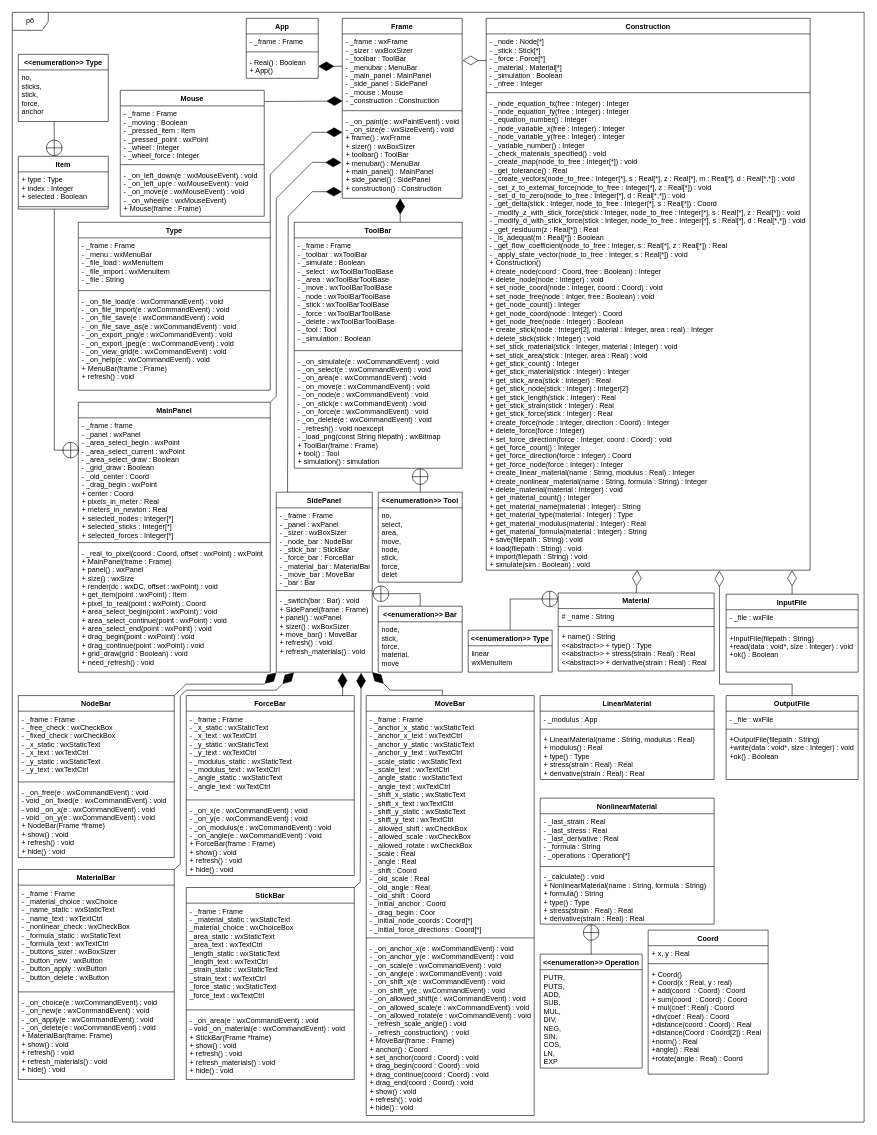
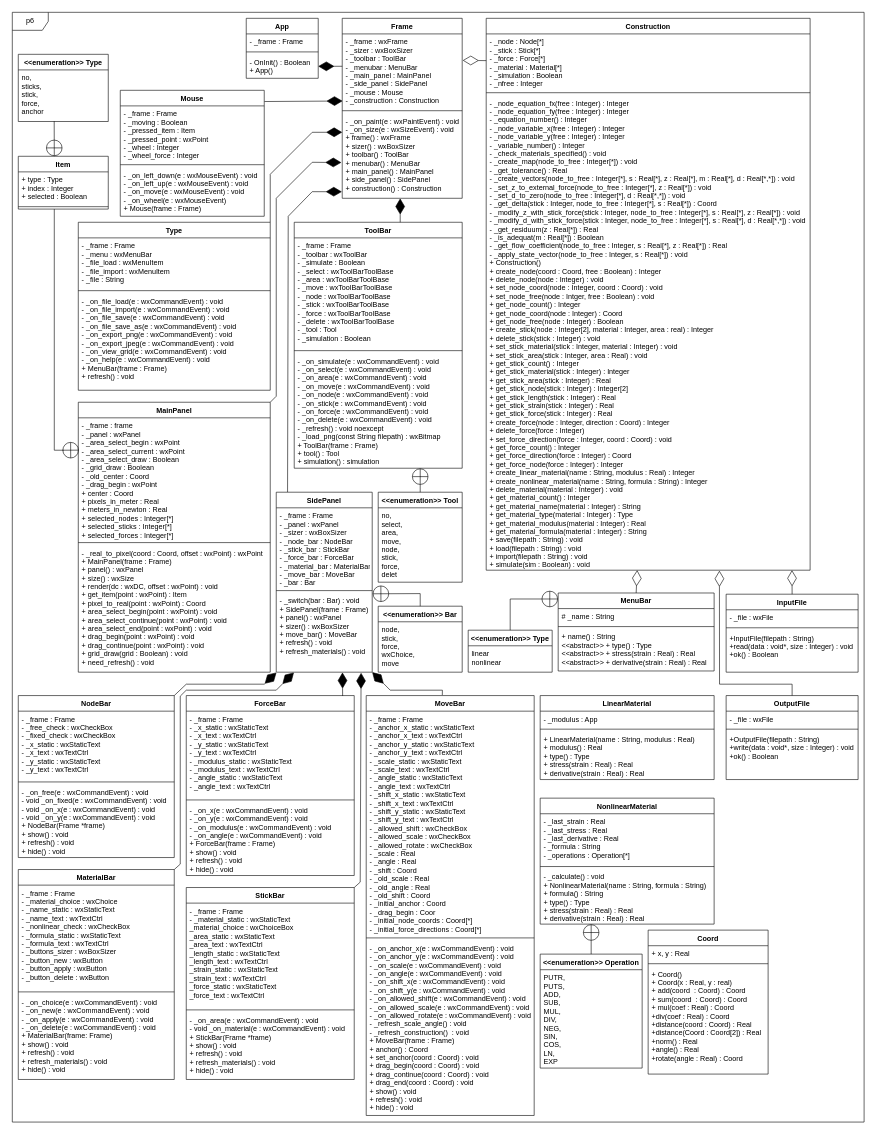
node "- Real() : Boolean + App()": label "- Real() : Boolean + App()" -> "- OnInit() : Boolean + App()"
node "Material": label "Material" -> "MenuBar"
node "node, stick, force, material, move": label "node, stick, force, material, move" -> "node, stick, force, wxChoice, move"
node "linear wxMenuItem": label "linear wxMenuItem" -> "linear nonlinear"
